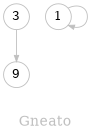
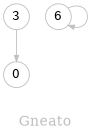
node "1": label "1" -> "6"
node "9": label "9" -> "0"
